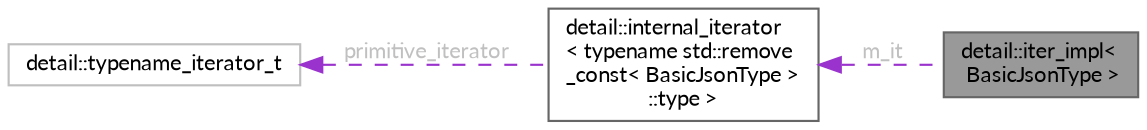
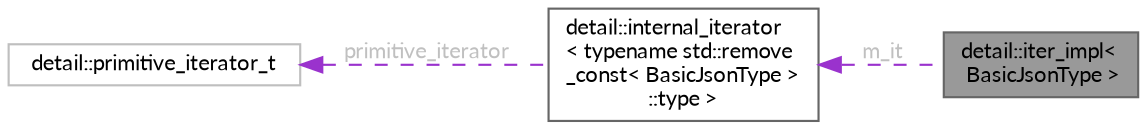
node "detail::typename_iterator_t": label "detail::typename_iterator_t" -> "detail::primitive_iterator_t"
